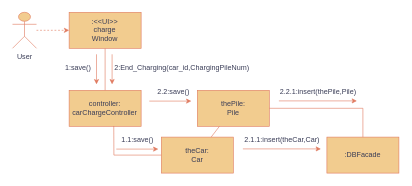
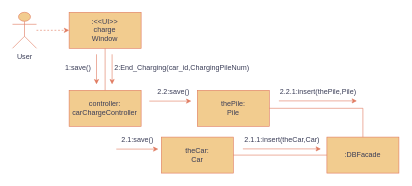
edge "thePile: Pile" -- "theCar: Car": now ":DBFacade" -- "theCar: Car"
node "1.1:save()": label "1.1:save()" -> "2.1:save()"
edge "controller: carChargeController" -- "theCar: Car": removed
